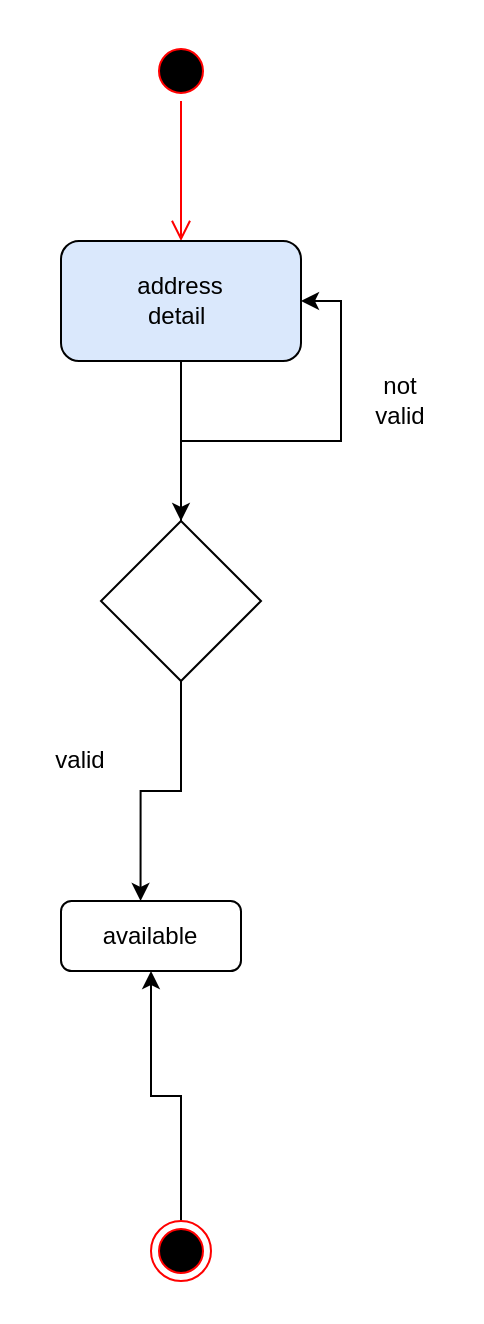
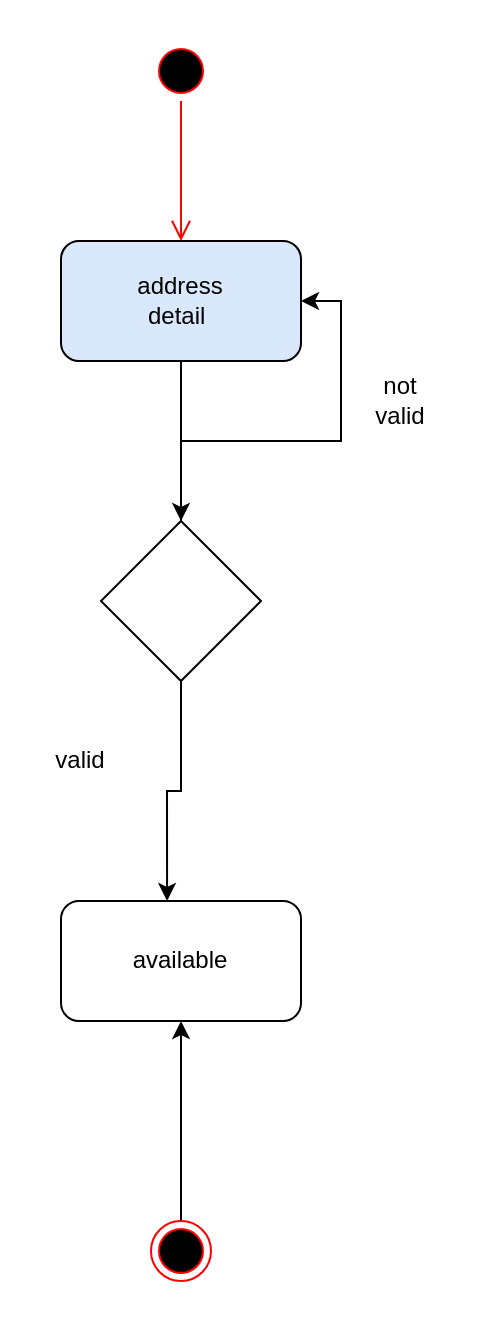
node "available": size 180x70 -> 240x120
